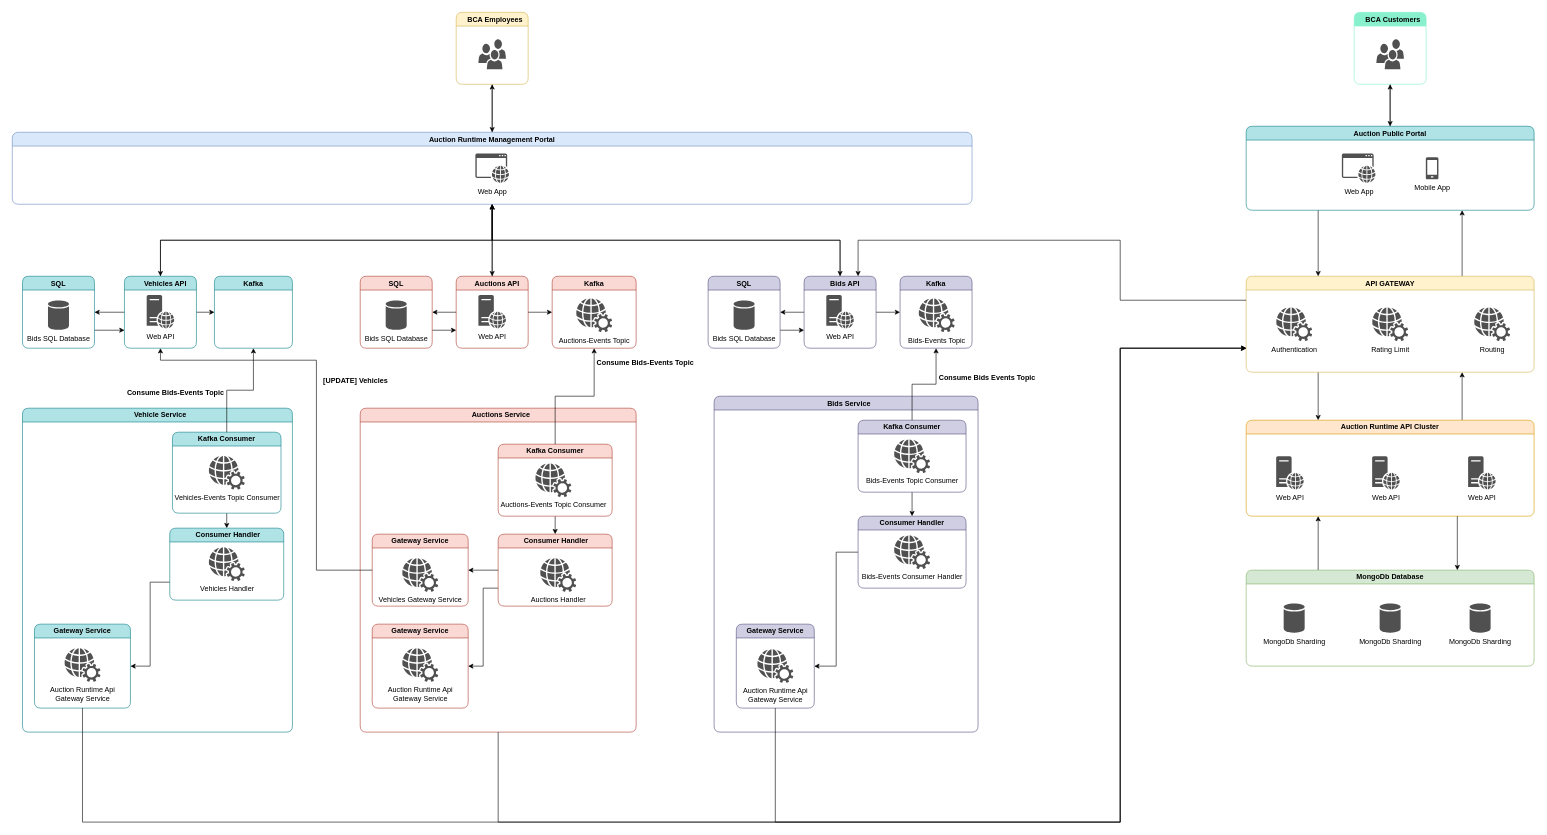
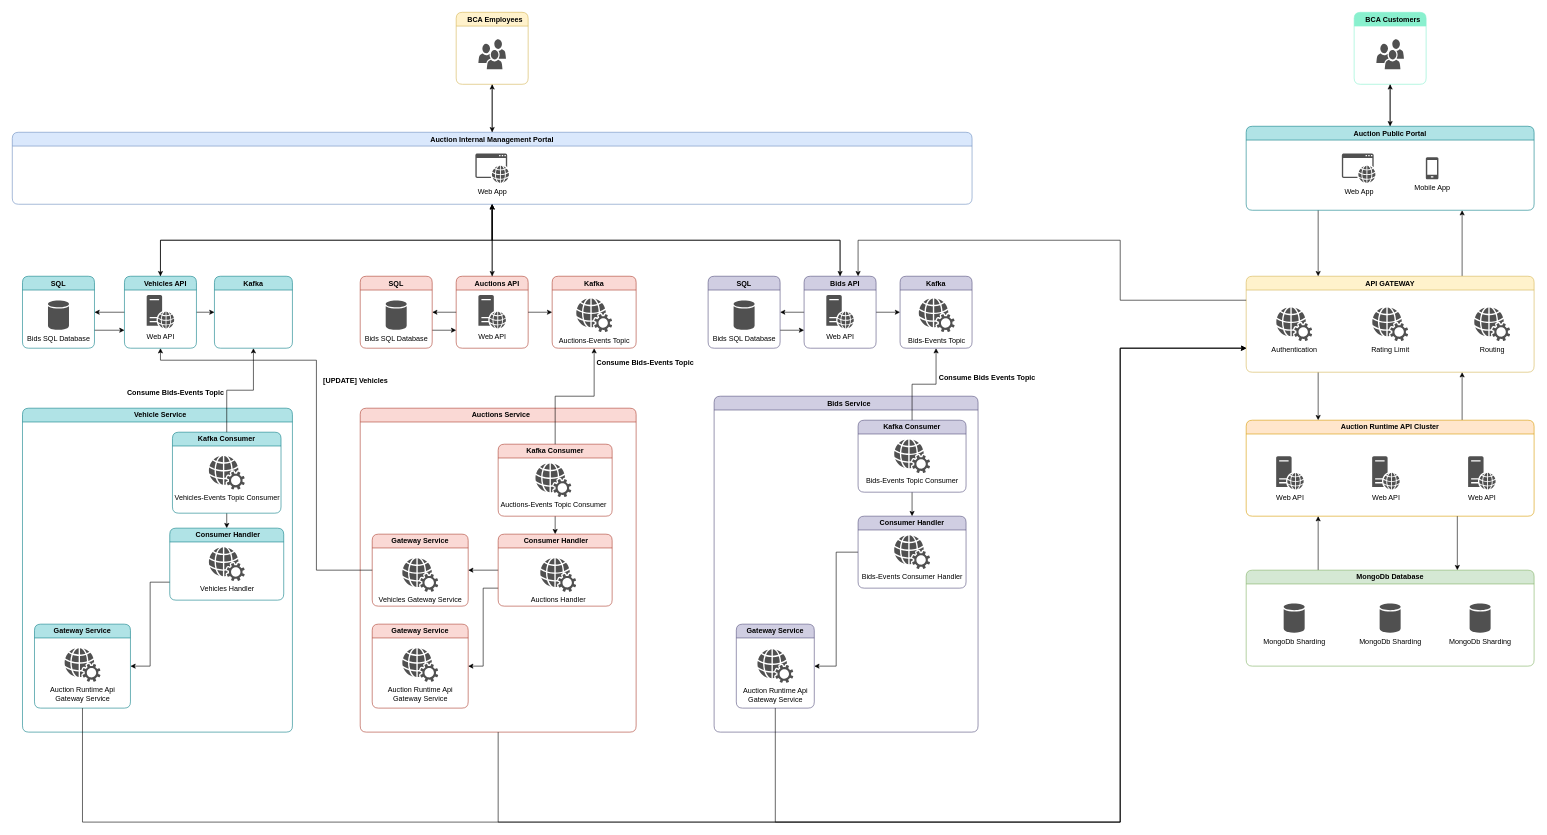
node "Auction Runtime Management Portal": label "Auction Runtime Management Portal" -> "Auction Internal Management Portal"
